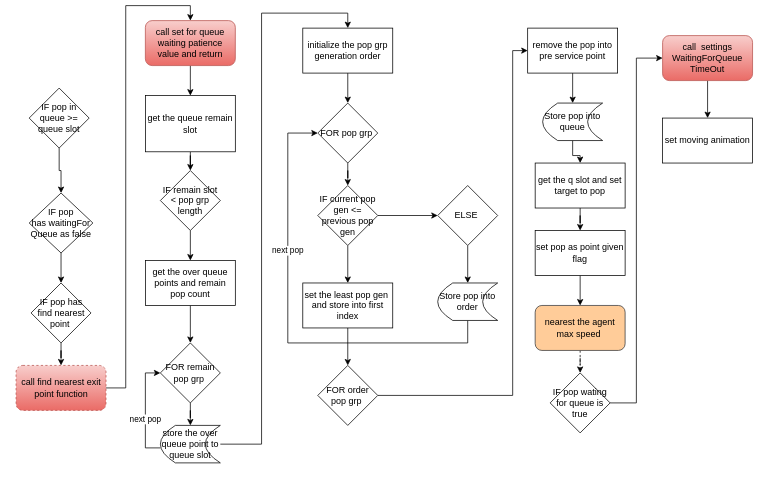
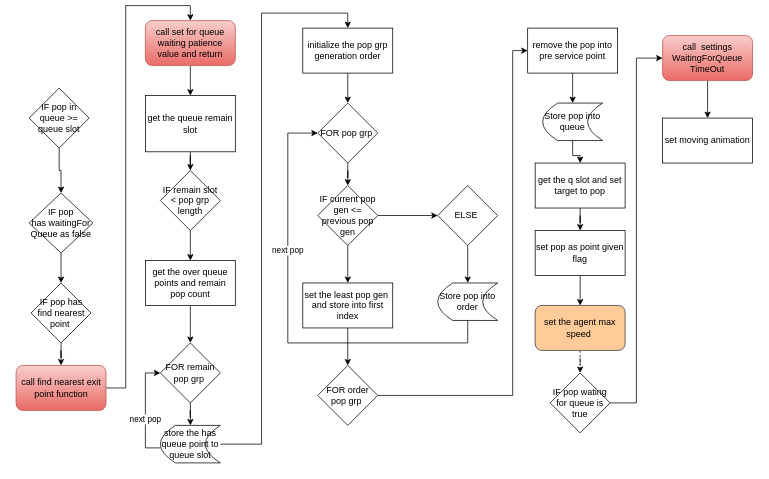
node "nearest the agent max speed": label "nearest the agent max speed" -> "set the agent max speed"
node "call find nearest exit point function": style dashed -> solid
node "store the over queue point to queue slot": label "store the over queue point to queue slot" -> "store the has queue point to queue slot"
